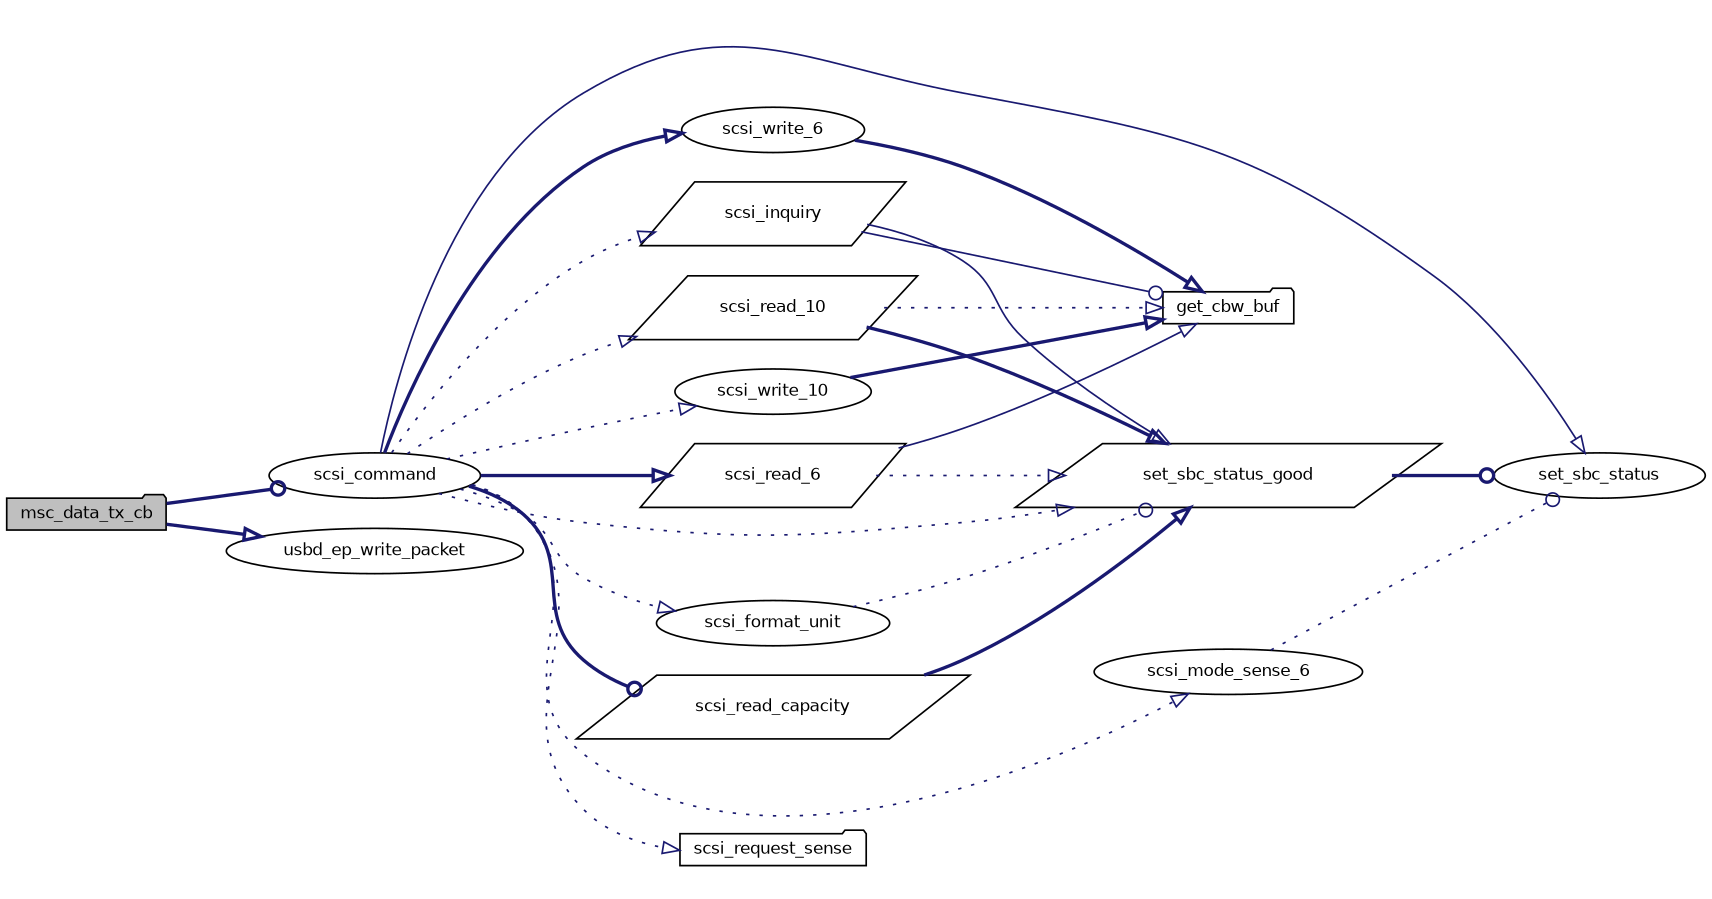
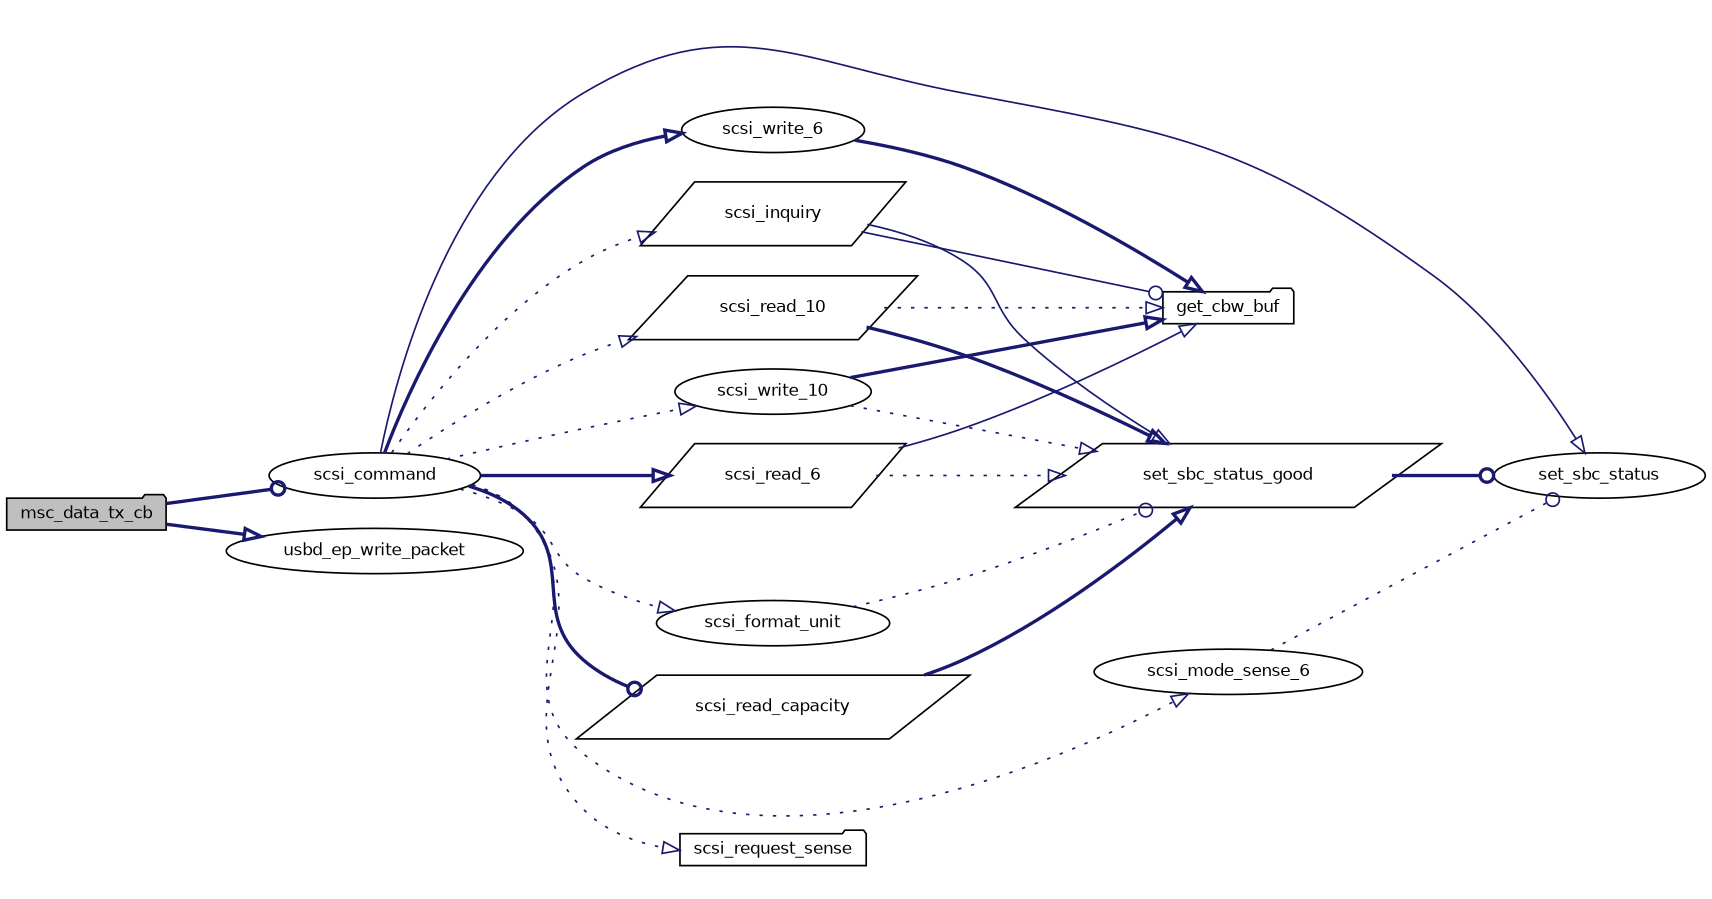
edge "scsi_command" -> "set_sbc_status_good": now "scsi_write_10" -> "set_sbc_status_good"
